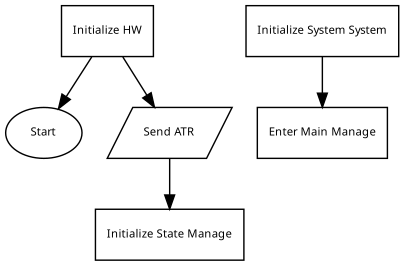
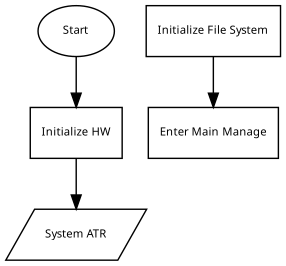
node "Initialize System System": label "Initialize System System" -> "Initialize File System"
edge "Initialize HW" -> "Start": reversed
node "Send ATR": label "Send ATR" -> "System ATR"
node "Initialize State Manage": removed
